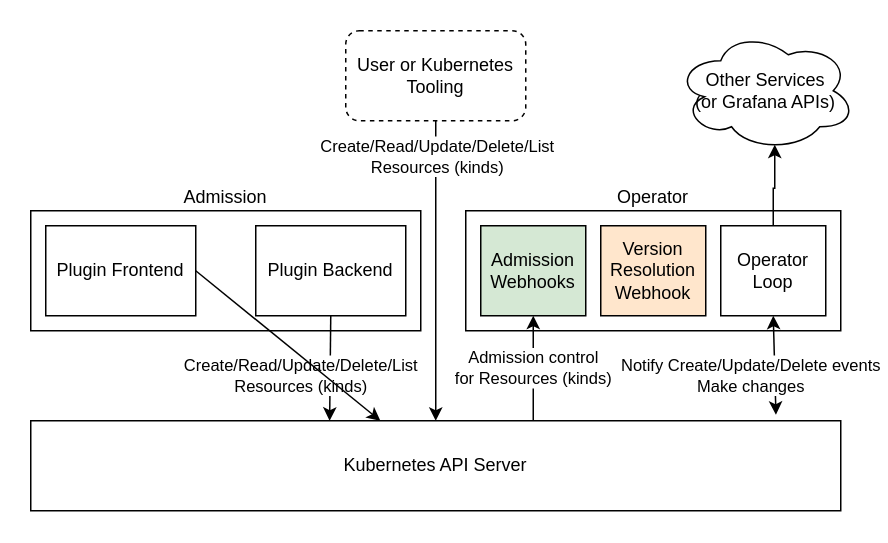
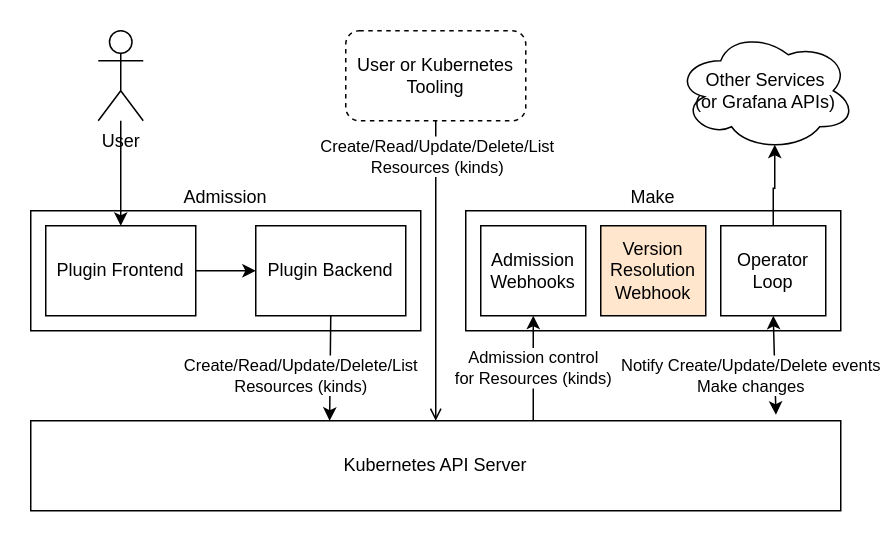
node "User": added
edge "User" -> "Plugin Frontend": added
node "Operator": label "Operator" -> "Make"
node "Admission Webhooks": fillcolor #d5e8d4 -> #ffffff
edge "Plugin Frontend" -> "Kubernetes API Server": now "Plugin Frontend" -> "Plugin Backend"
edge "User or Kubernetes Tooling" -> "Kubernetes API Server": arrowhead classic -> open
